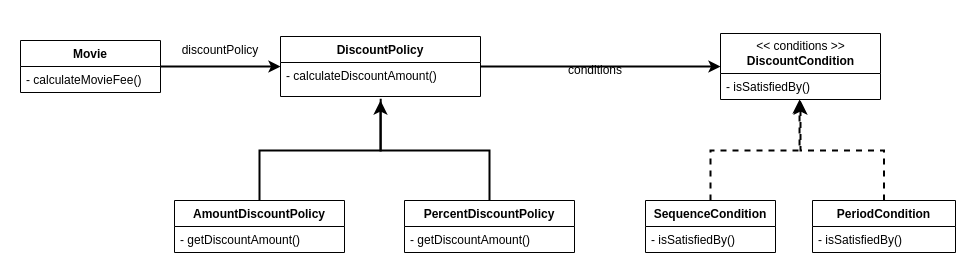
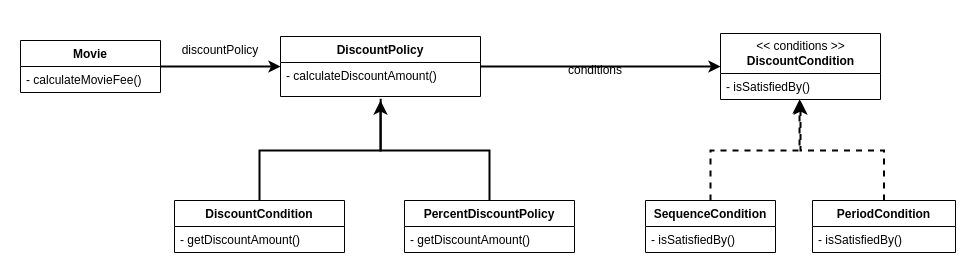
node "AmountDiscountPolicy": label "AmountDiscountPolicy" -> "DiscountCondition"
